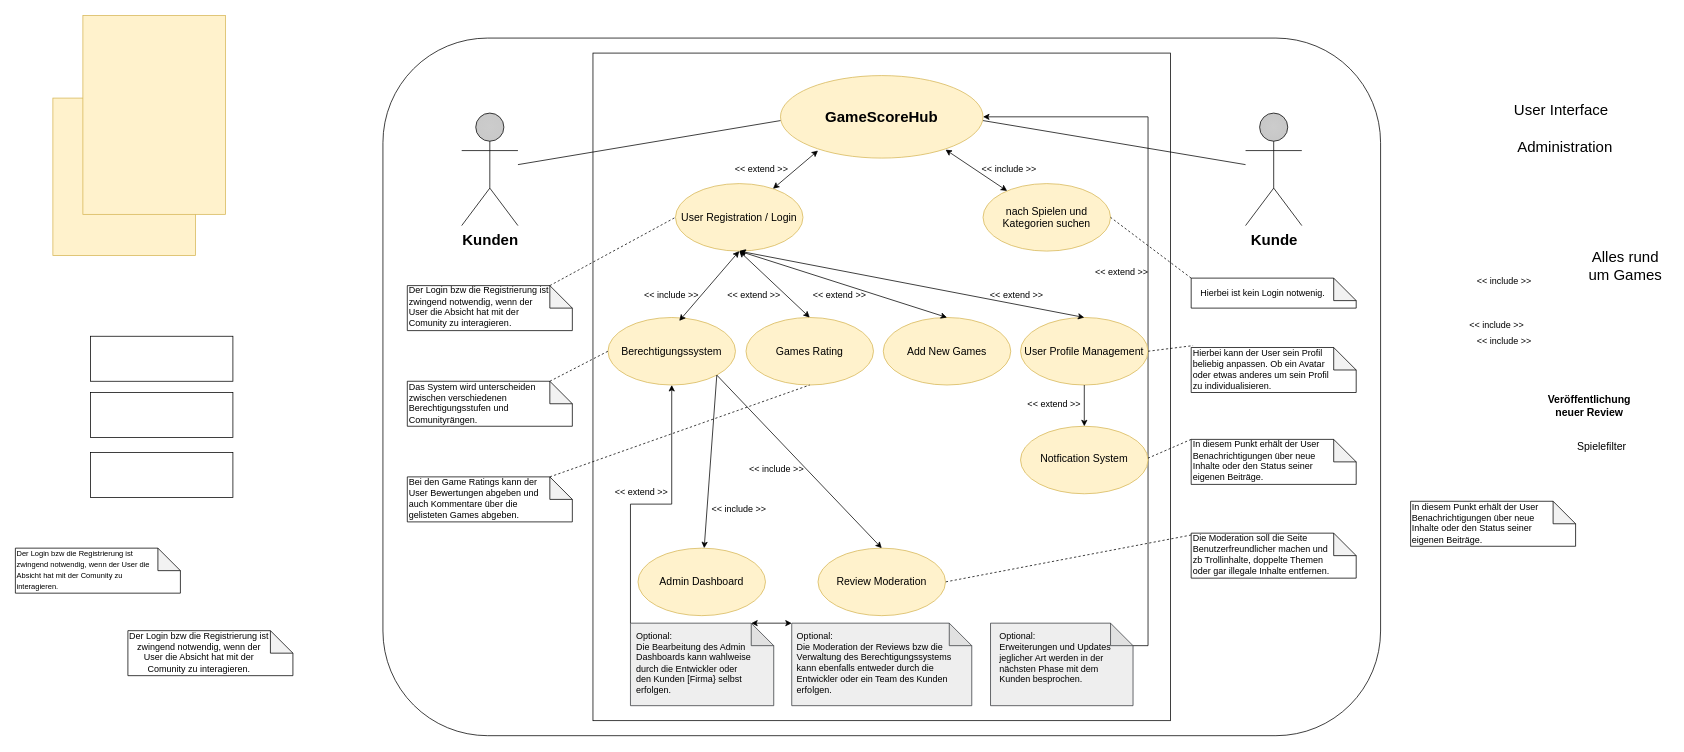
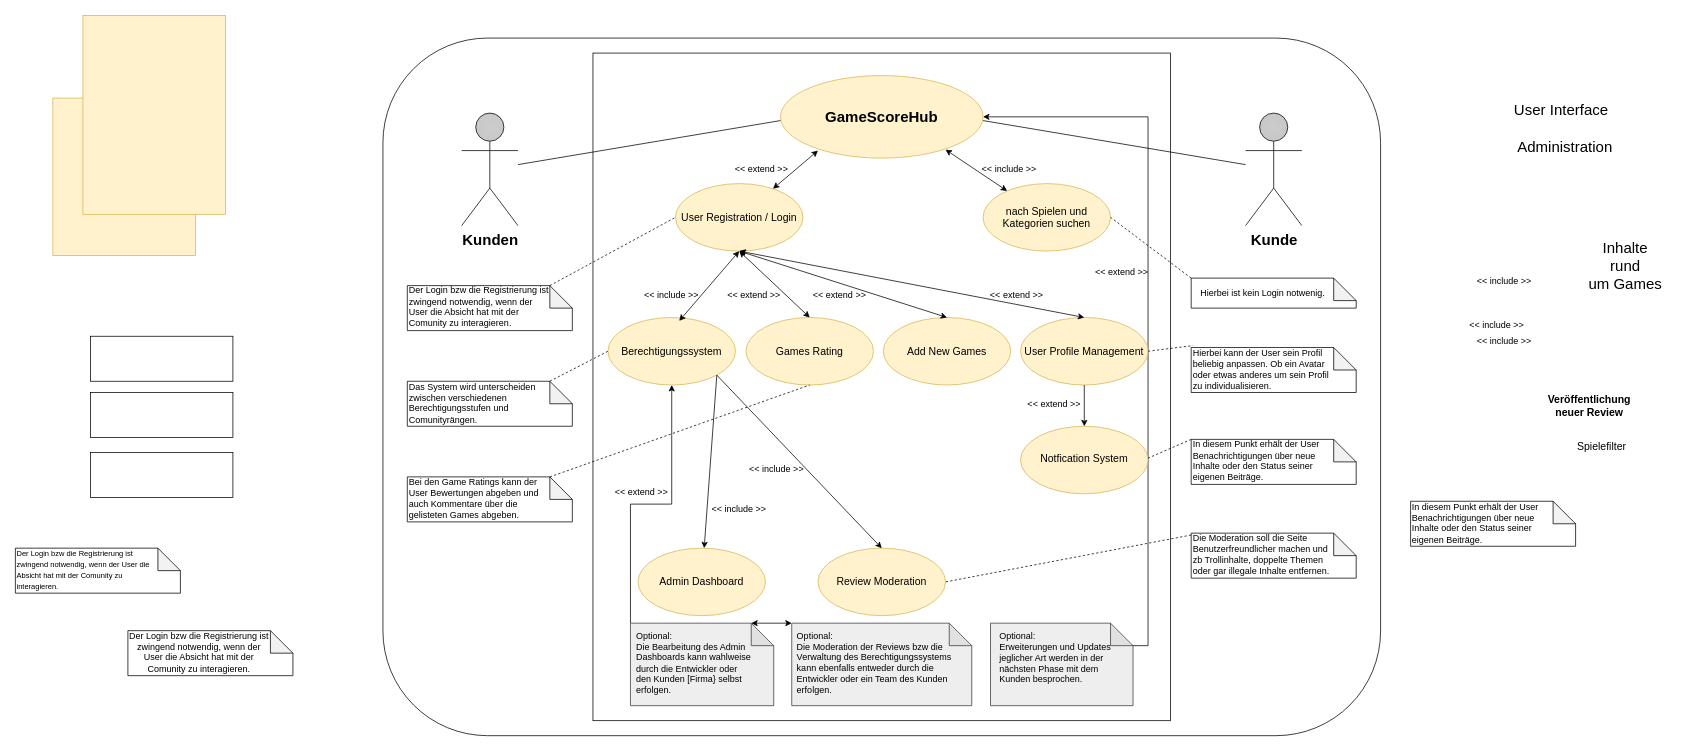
node "Alles rund um Games": label "Alles rund um Games" -> "Inhalte rund um Games"
